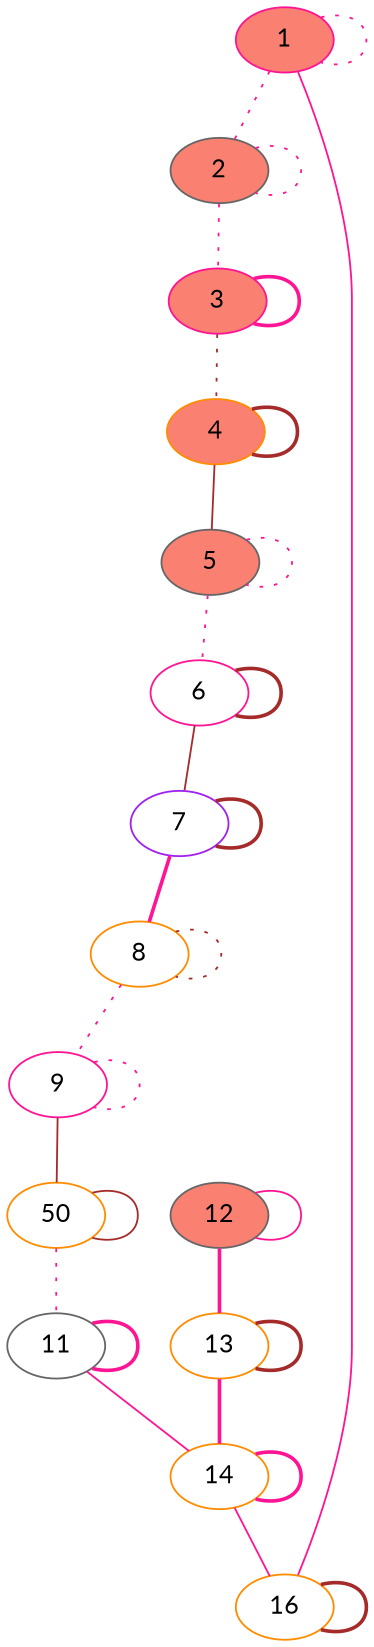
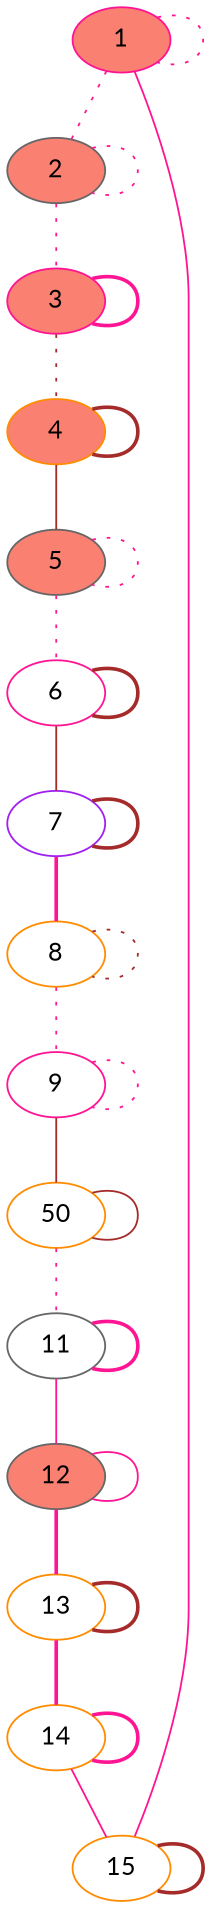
edge "11" -- "14": now "11" -- "12"
node "16": label "16" -> "15"
